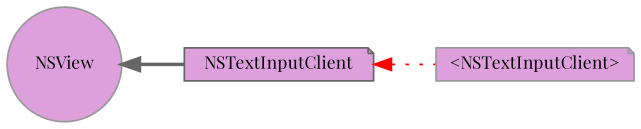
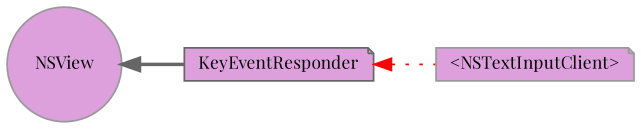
node "NSTextInputClient": label "NSTextInputClient" -> "KeyEventResponder"
